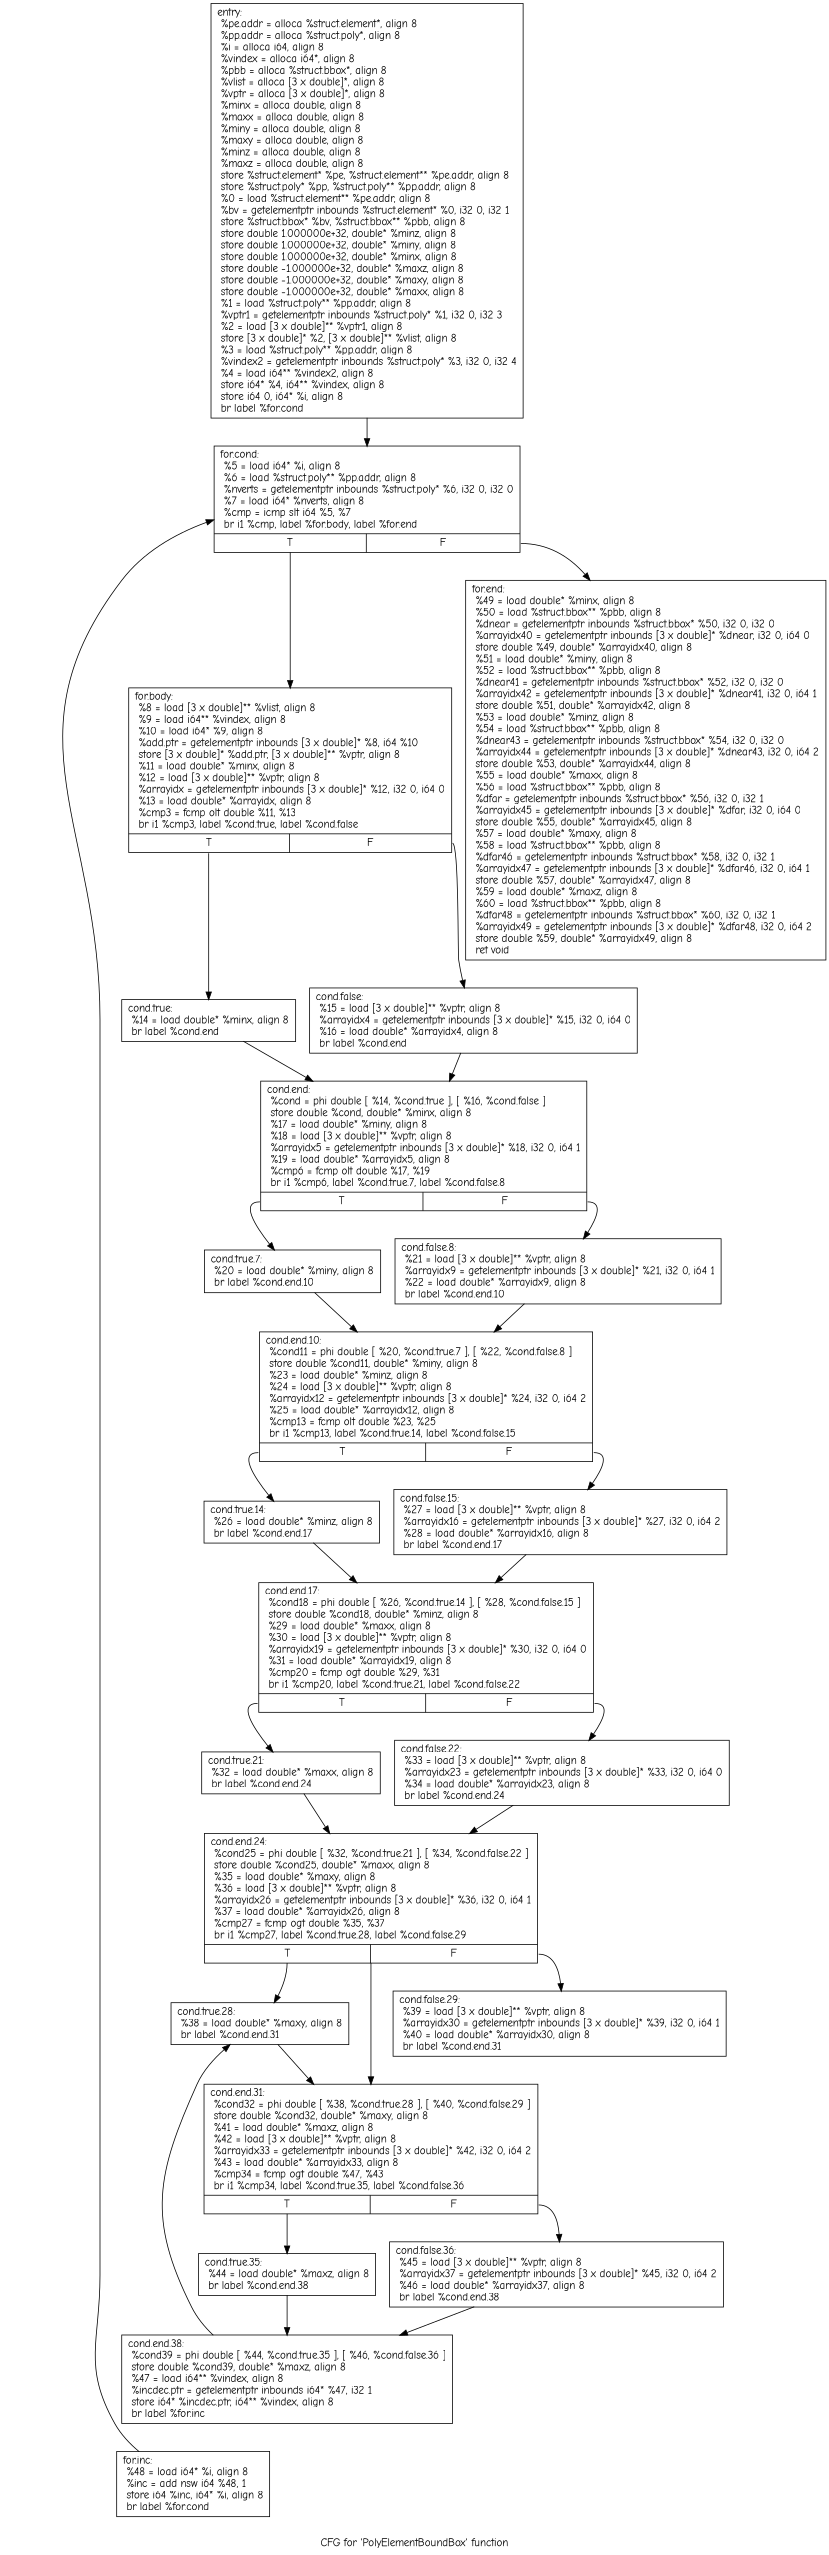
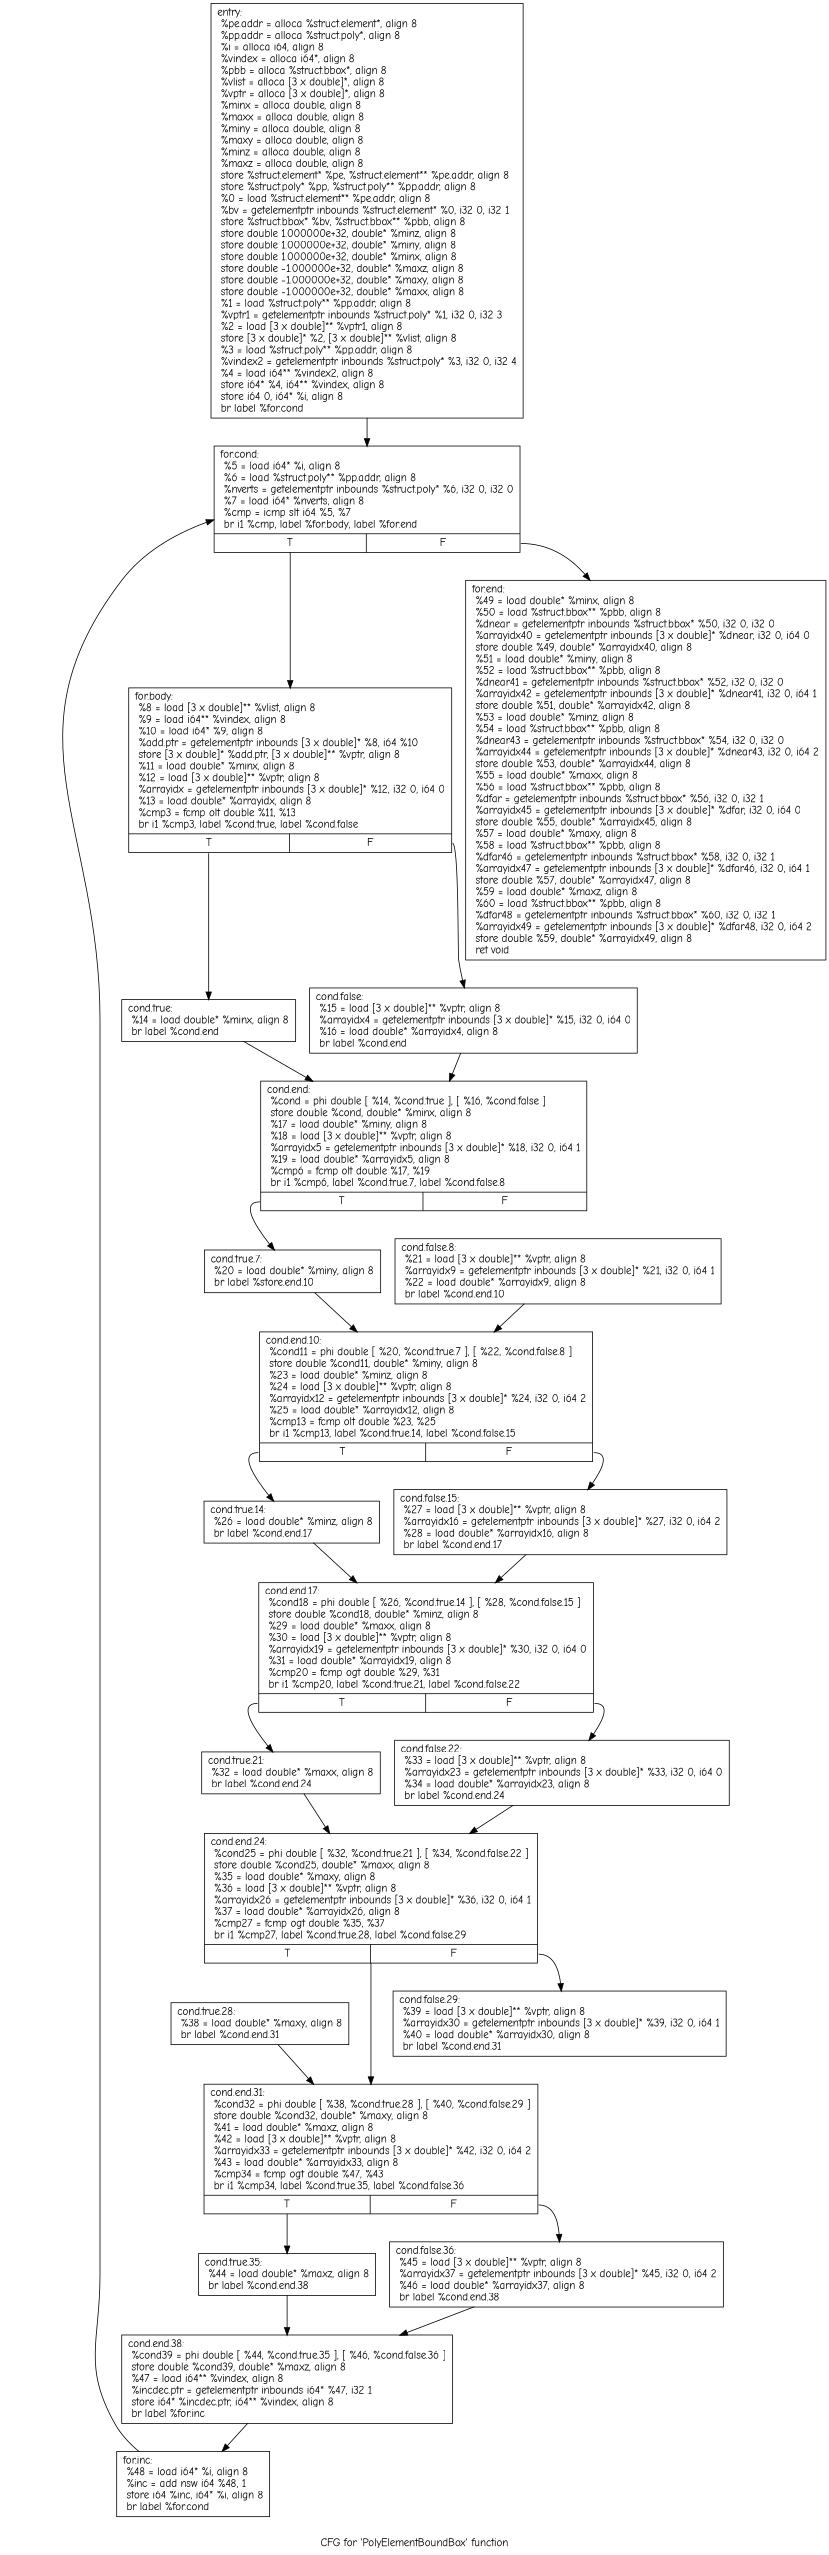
edge "cond.end:" -> "cond.false.8:": removed
node "cond.true.7:": text "br label %cond.end.10" -> "br label %store.end.10"
edge "cond.end.24:" -> "cond.true.28:": removed
edge "cond.end.38:" -> "cond.true.28:": now "cond.end.38:" -> "for.inc:"
